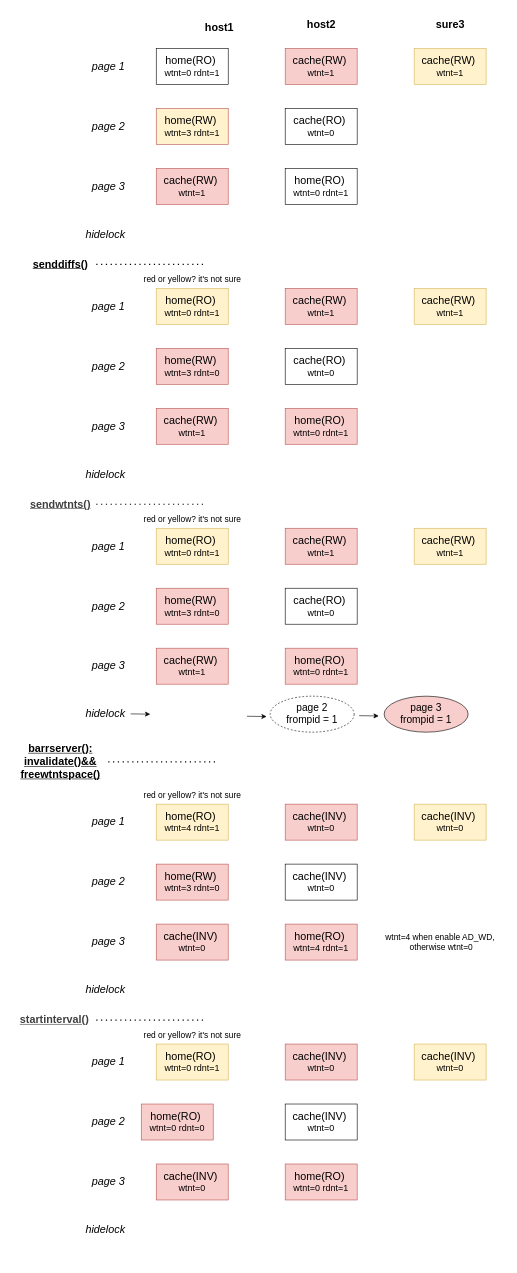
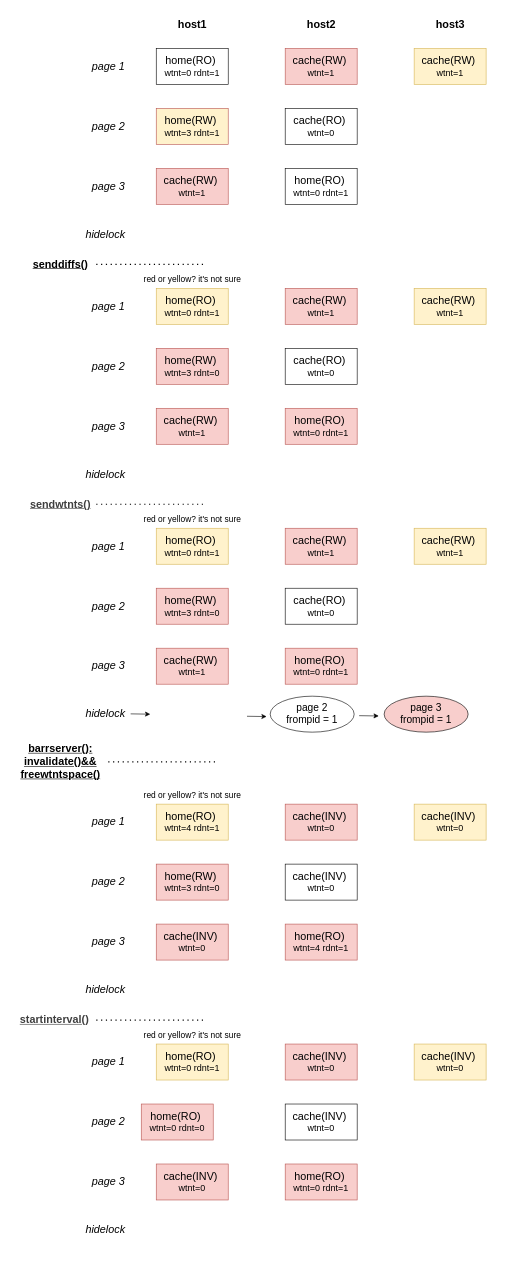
node "sure3": label "sure3" -> "host3"
node "host1": moved (219, 27) -> (192, 24)
node "page 2 frompid = 1": style dashed -> solid
node "wtnt=4 when enable AD_WD, otherwise wtnt=0": removed
